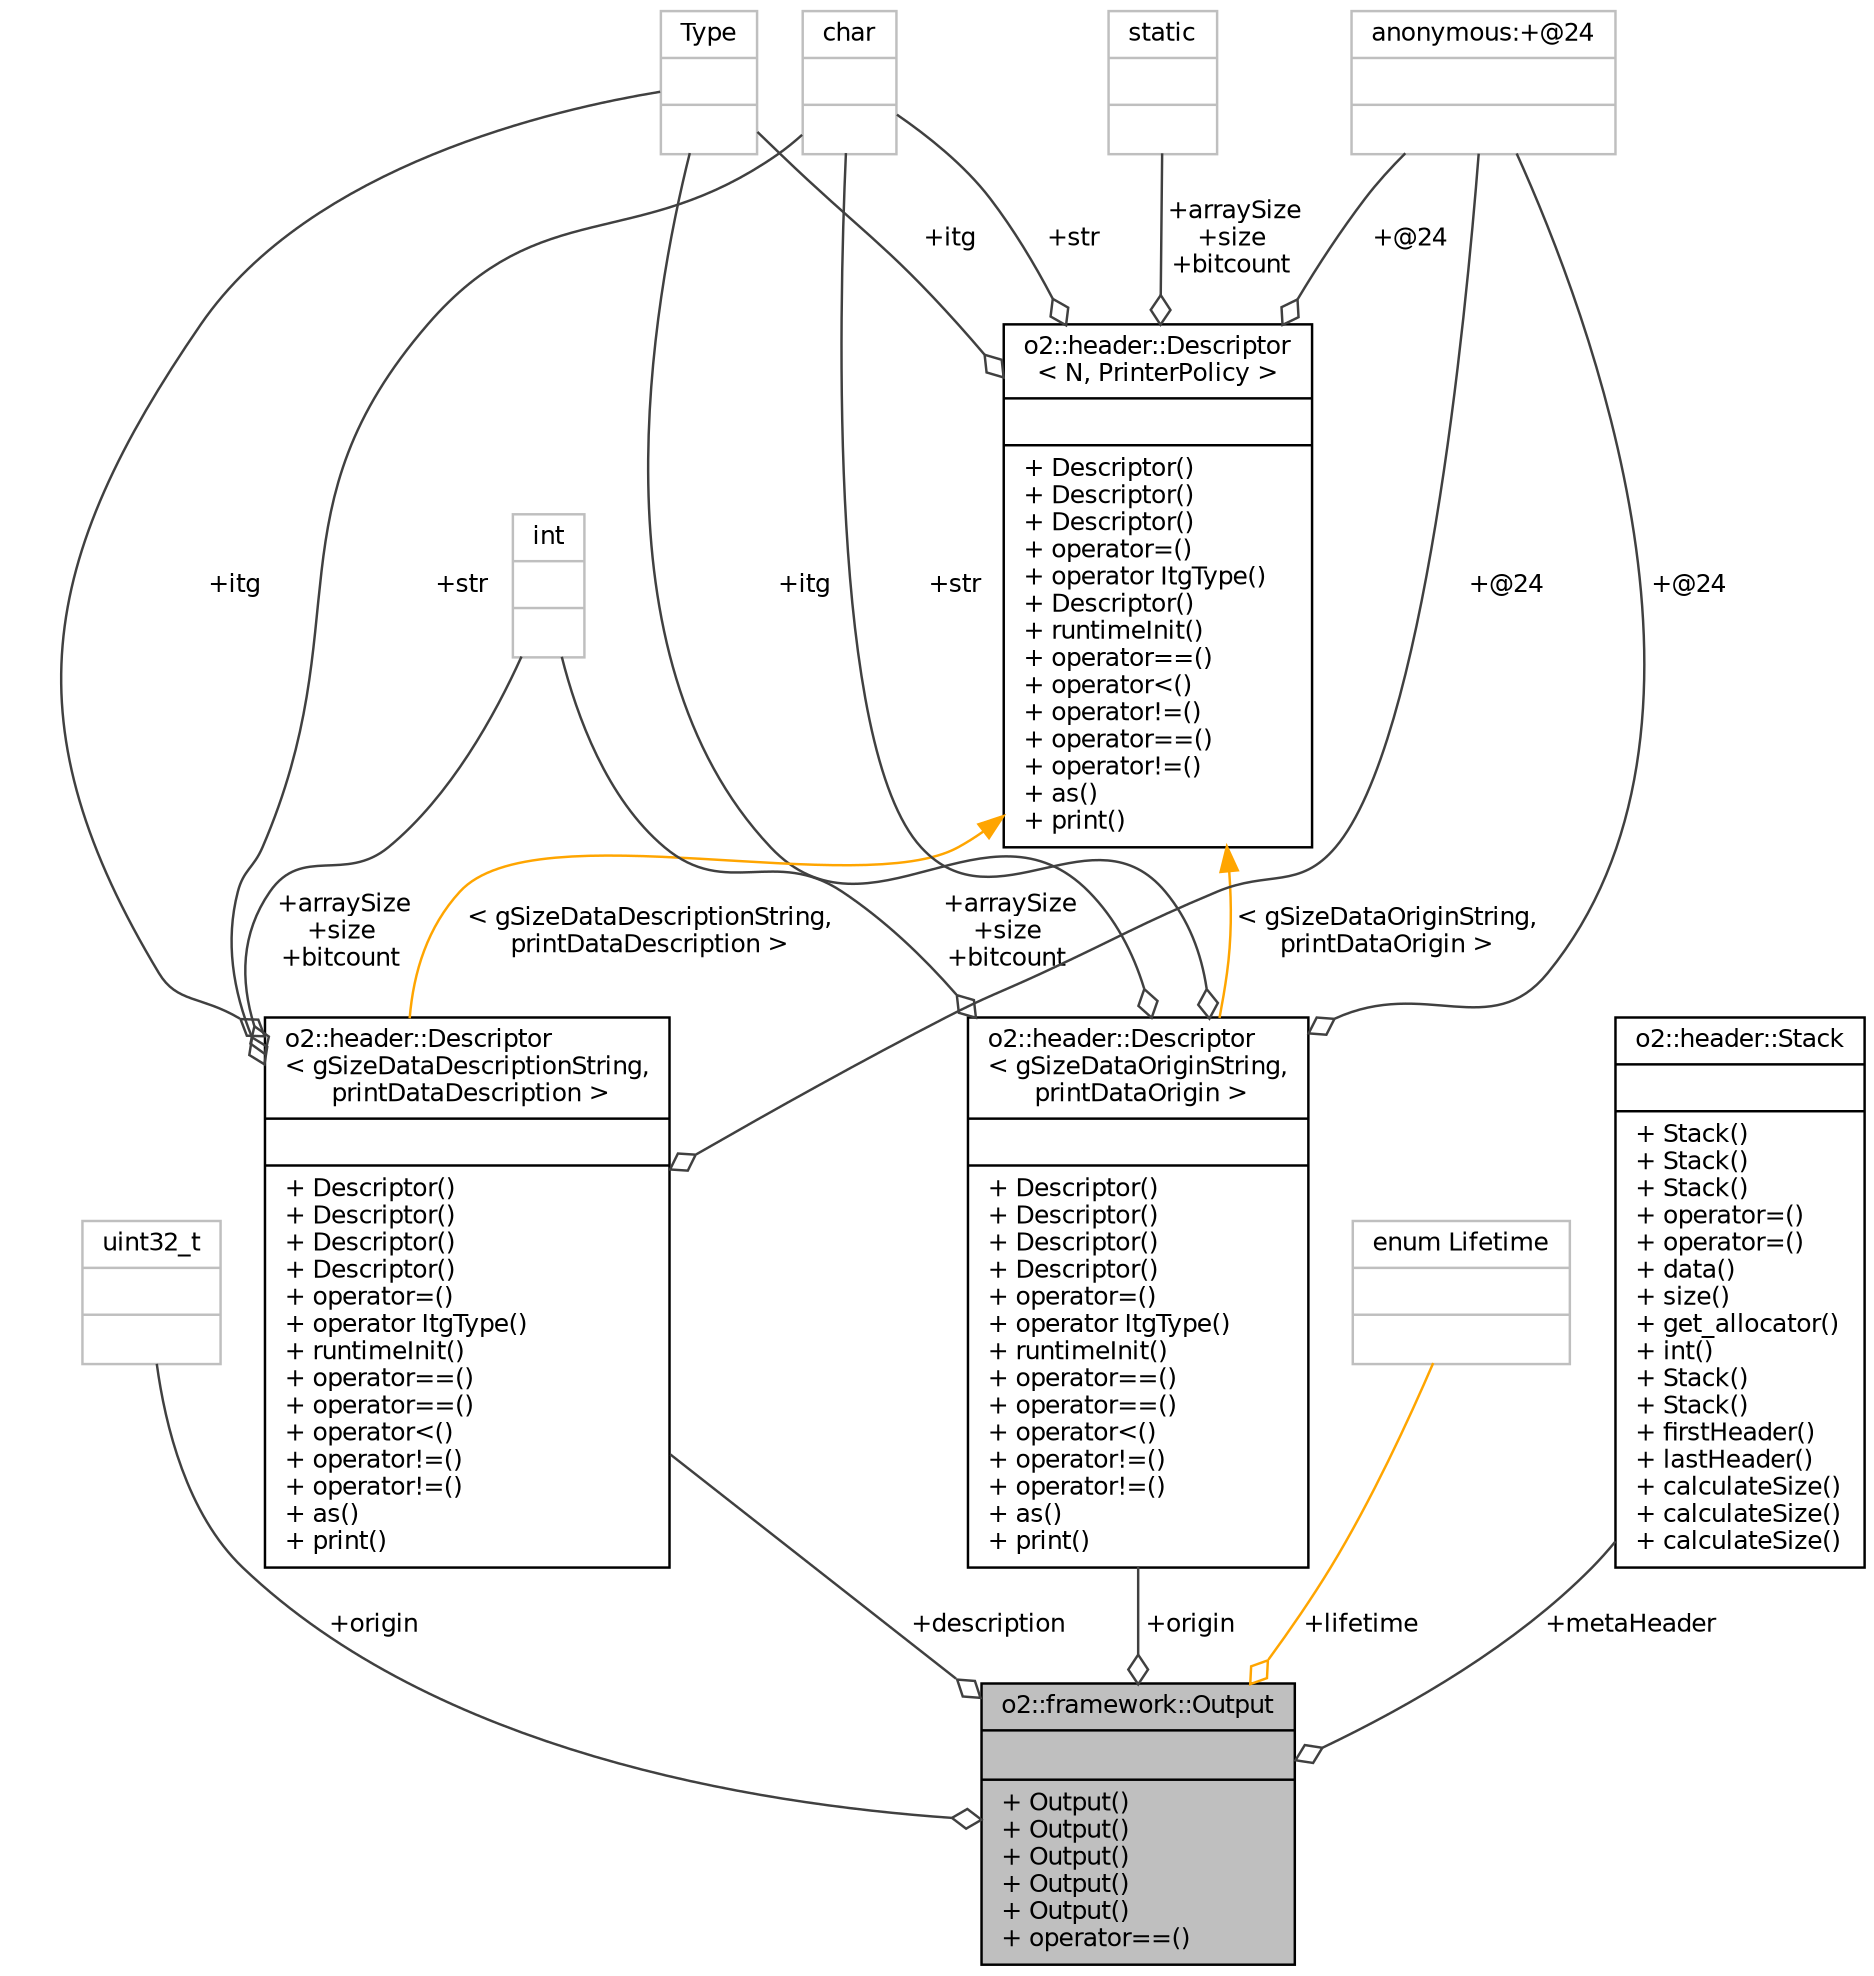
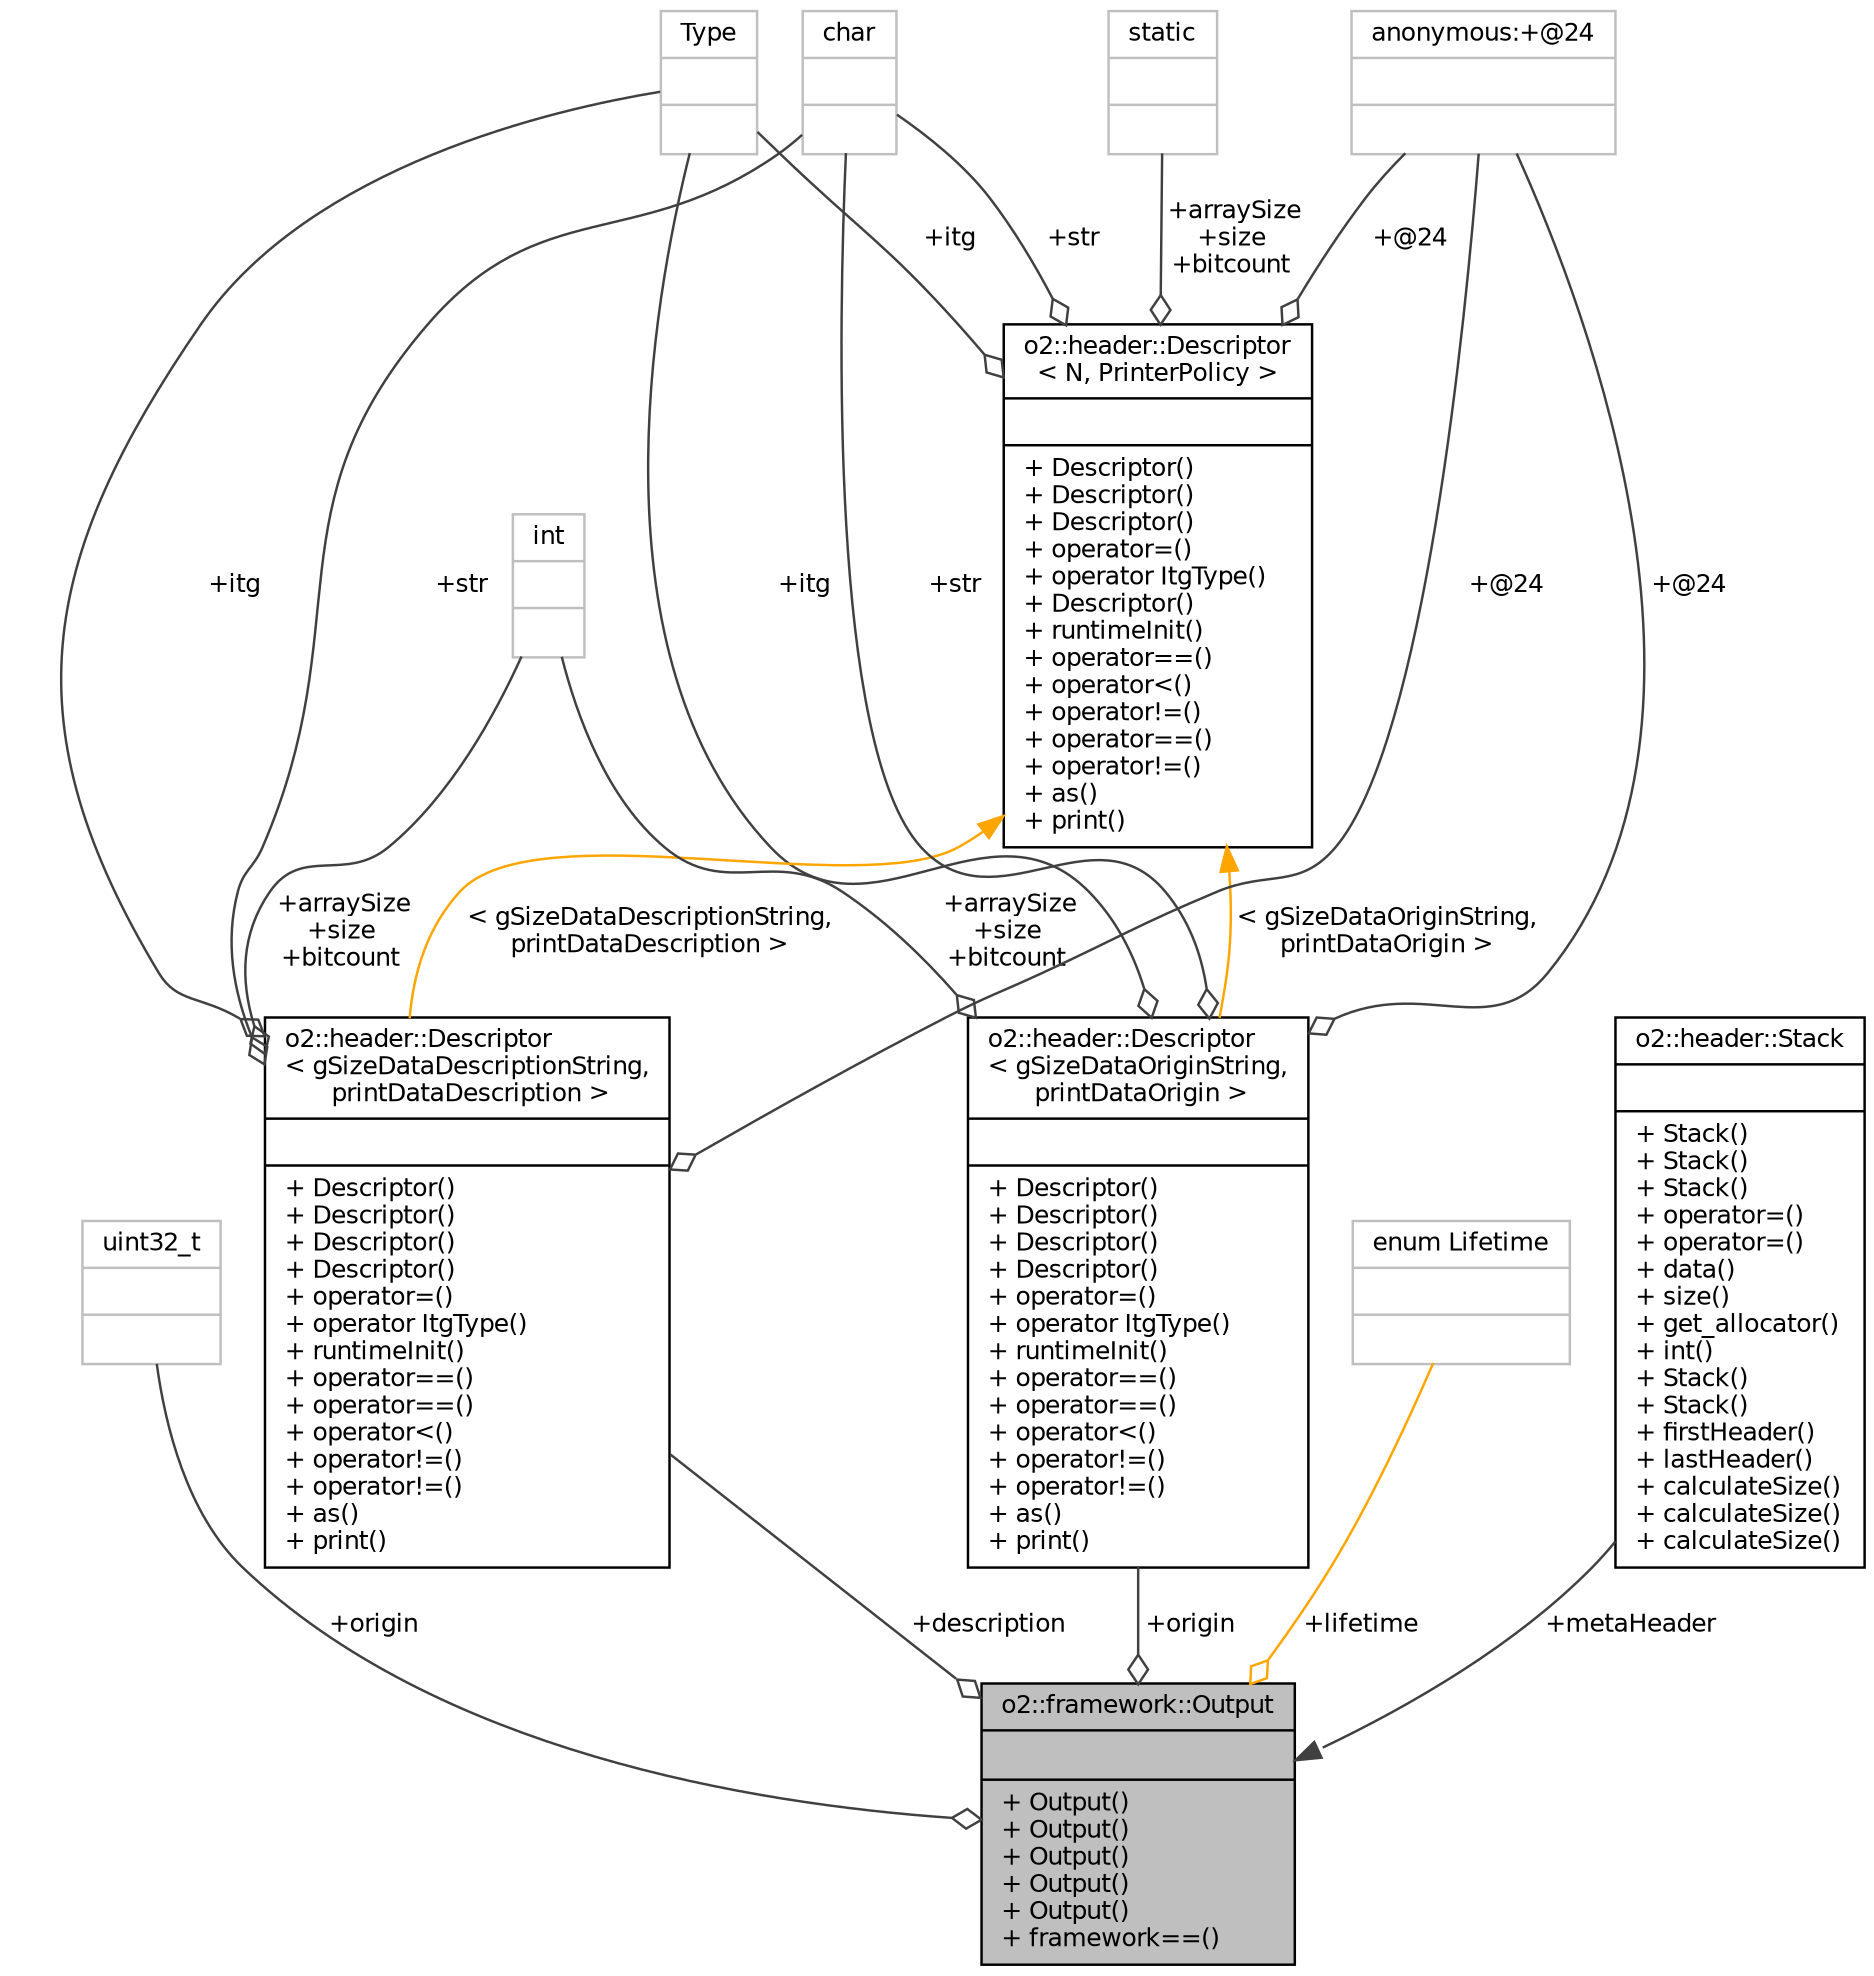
edge "o2::header::Stack" -> "o2::framework::Output": arrowhead odiamond -> normal
node "o2::framework::Output": text "+ operator==()" -> "+ framework==()"
